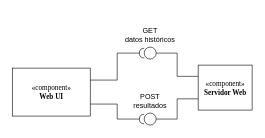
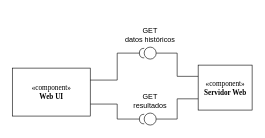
node "POST resultados": label "POST resultados" -> "GET resultados"
